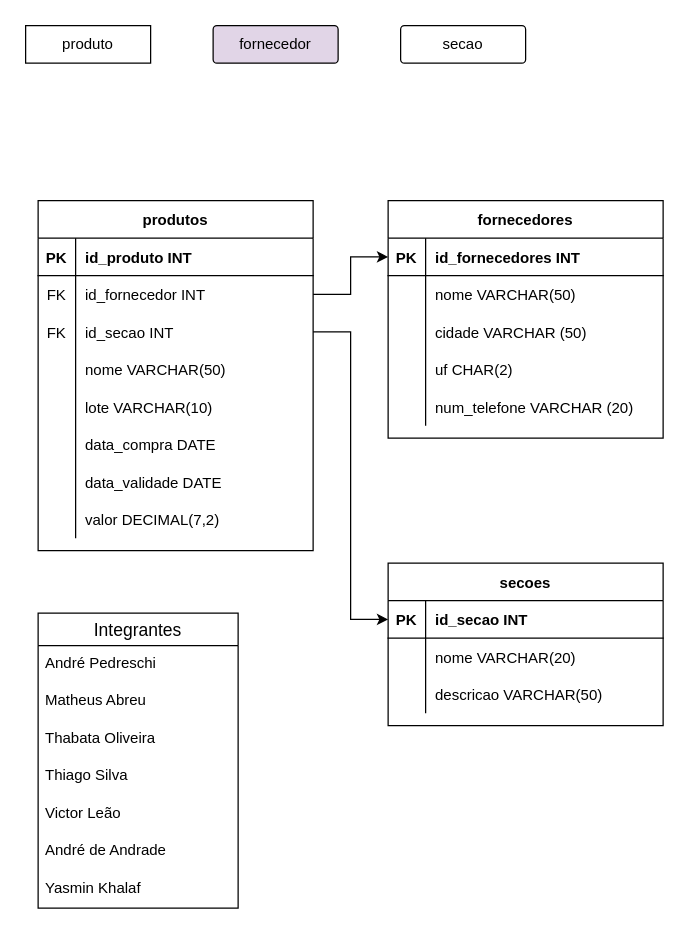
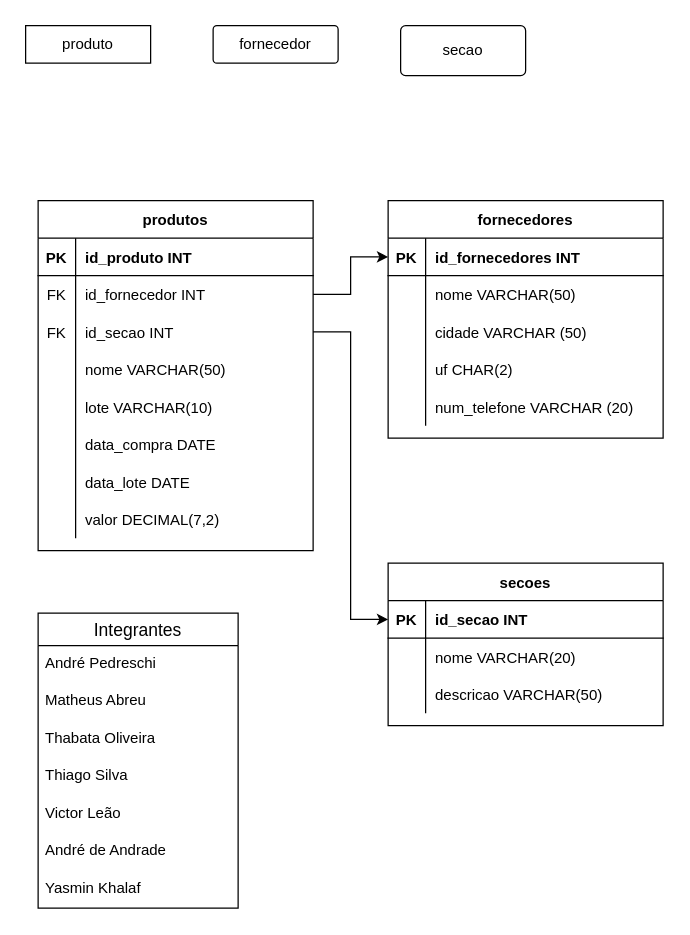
node "fornecedor": fillcolor #e1d5e7 -> #ffffff
node "secao": size 125x38 -> 125x50
node "data_validade DATE": label "data_validade DATE" -> "data_lote DATE"
